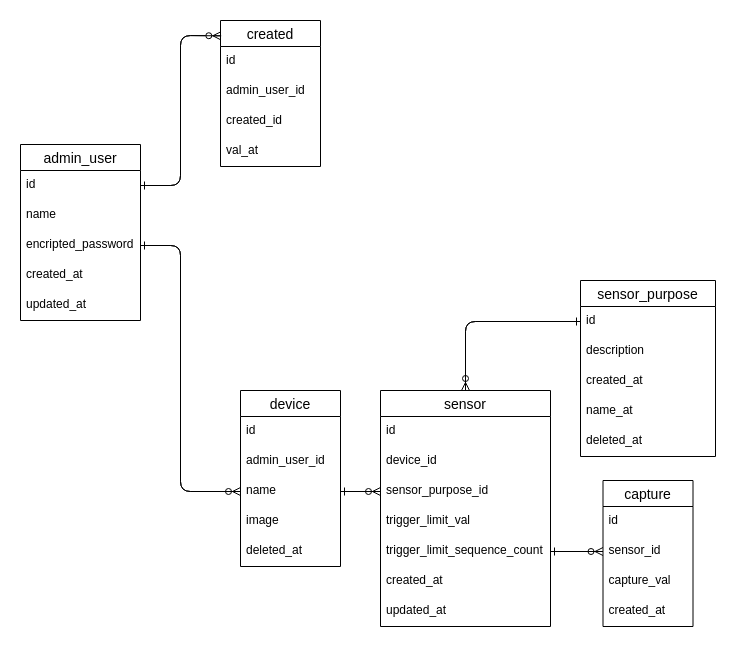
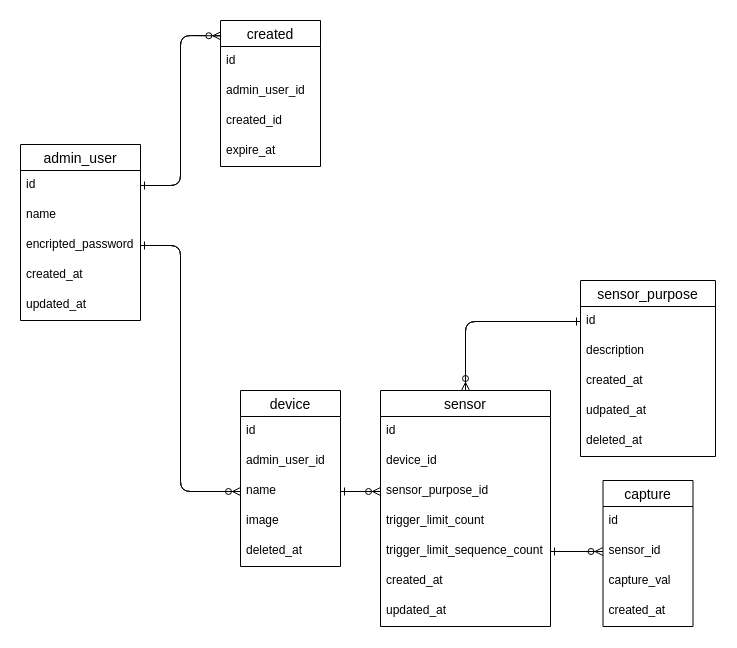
node "val_at": label "val_at" -> "expire_at"
node "name_at": label "name_at" -> "udpated_at"
node "trigger_limit_val": label "trigger_limit_val" -> "trigger_limit_count"
